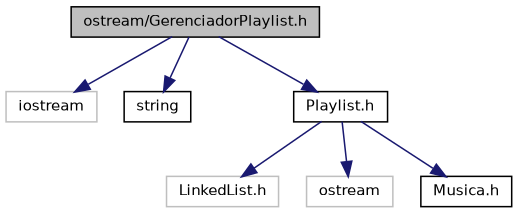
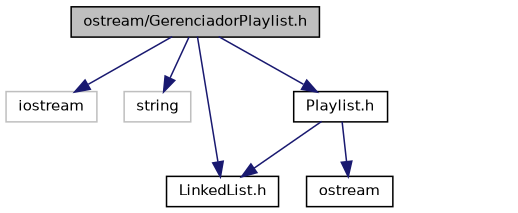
edge "ostream/GerenciadorPlaylist.h" -> "LinkedList.h": added
node "string": color black -> grey75
node "LinkedList.h": color grey75 -> black
node "ostream": color grey75 -> black
node "Musica.h": removed
